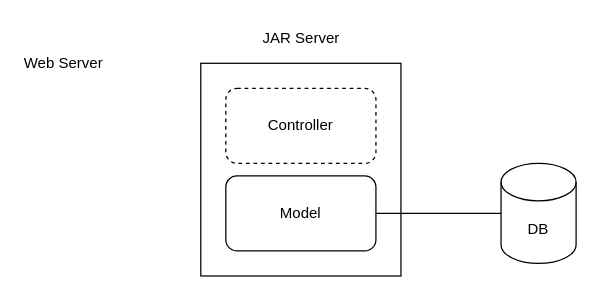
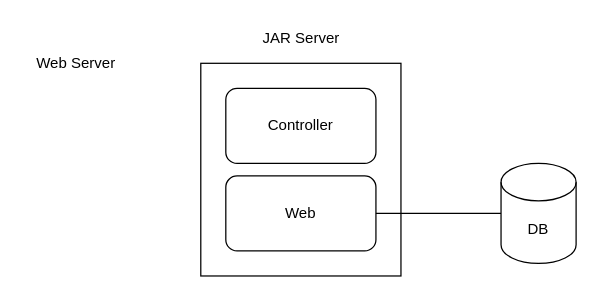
node "Web Server": moved (63, 63) -> (76, 63)
node "Controller": style dashed -> solid
node "Model": label "Model" -> "Web"
